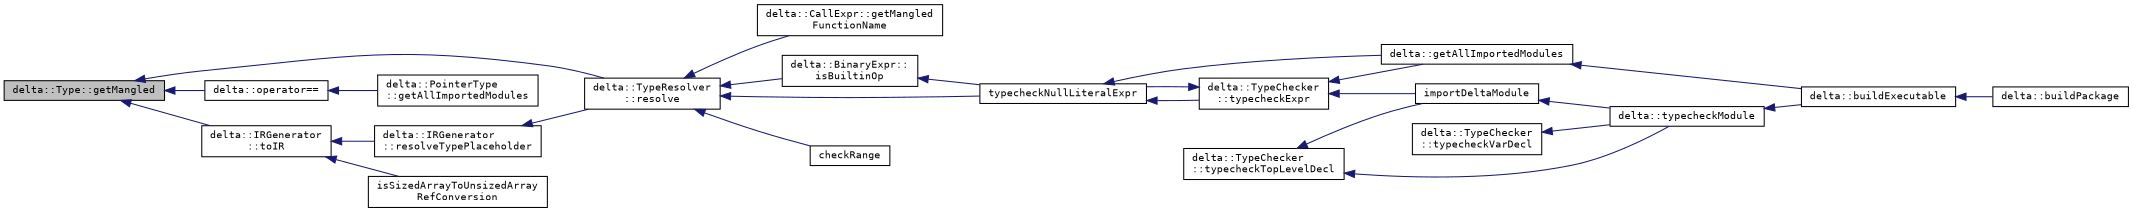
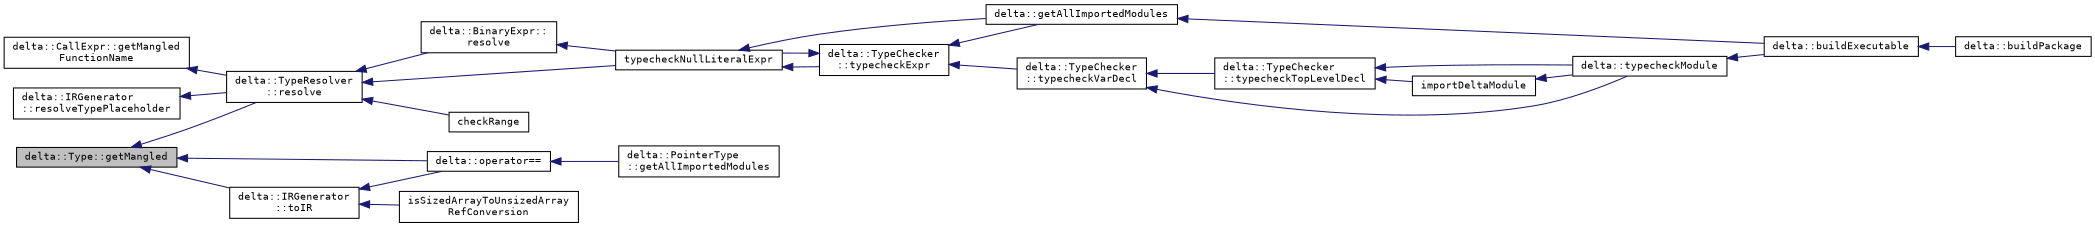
edge "delta::CallExpr::getMangled FunctionName" -> "delta::TypeResolver ::resolve": reversed
node "delta::BinaryExpr:: isBuiltinOp": label "delta::BinaryExpr:: isBuiltinOp" -> "delta::BinaryExpr:: resolve"
edge "delta::TypeChecker ::typecheckTopLevelDecl" -> "delta::TypeChecker ::typecheckVarDecl": added
edge "importDeltaModule" -> "delta::TypeChecker ::typecheckExpr": now "delta::TypeChecker ::typecheckVarDecl" -> "delta::TypeChecker ::typecheckExpr"
edge "delta::IRGenerator ::resolveTypePlaceholder" -> "delta::IRGenerator ::toIR": now "delta::operator==" -> "delta::IRGenerator ::toIR"
